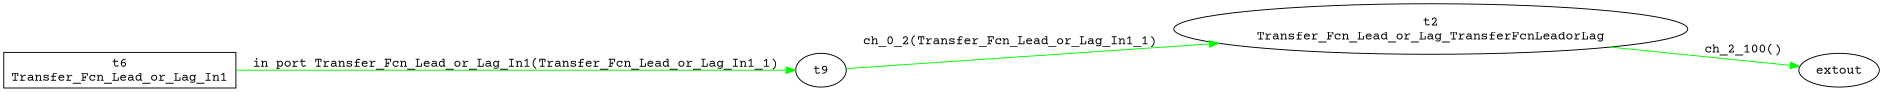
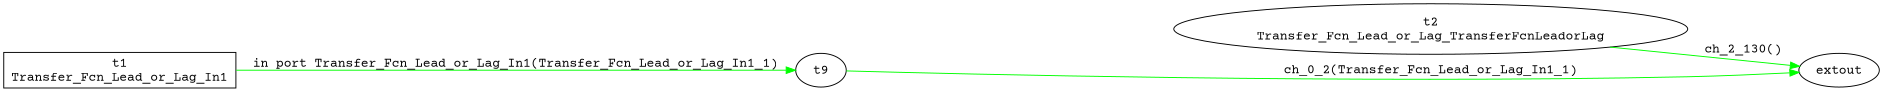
edge "t2 Transfer_Fcn_Lead_or_Lag_TransferFcnLeadorLag" -> "extout": label "ch_2_100()" -> "ch_2_130()"
edge "t9" -> "t2 Transfer_Fcn_Lead_or_Lag_TransferFcnLeadorLag": now "t9" -> "extout"
node "t6 Transfer_Fcn_Lead_or_Lag_In1": label "t6 Transfer_Fcn_Lead_or_Lag_In1" -> "t1 Transfer_Fcn_Lead_or_Lag_In1"
